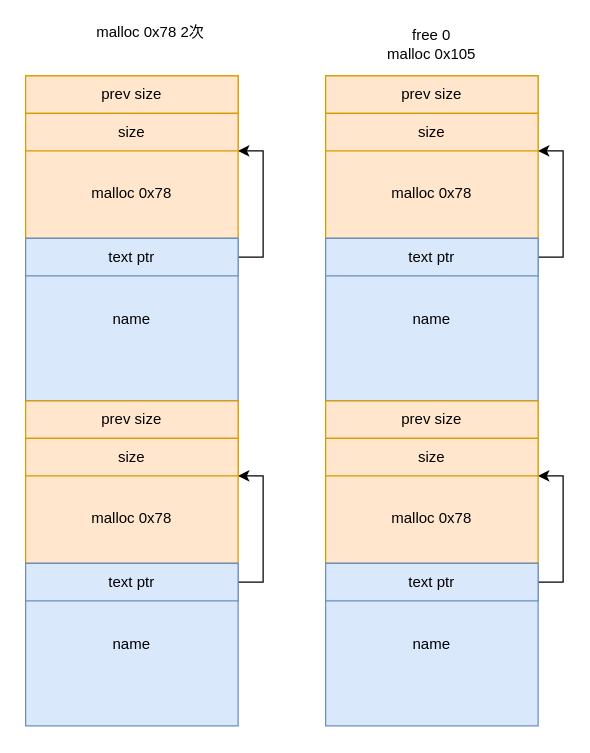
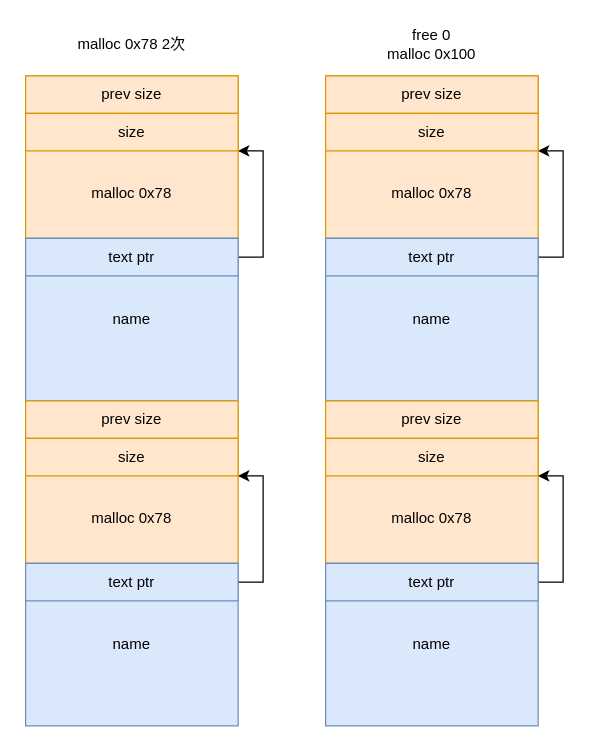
node "malloc 0x78 2次": moved (151, 32) -> (132, 44)
node "free 0 malloc 0x105": label "free 0 malloc 0x105" -> "free 0 malloc 0x100"
